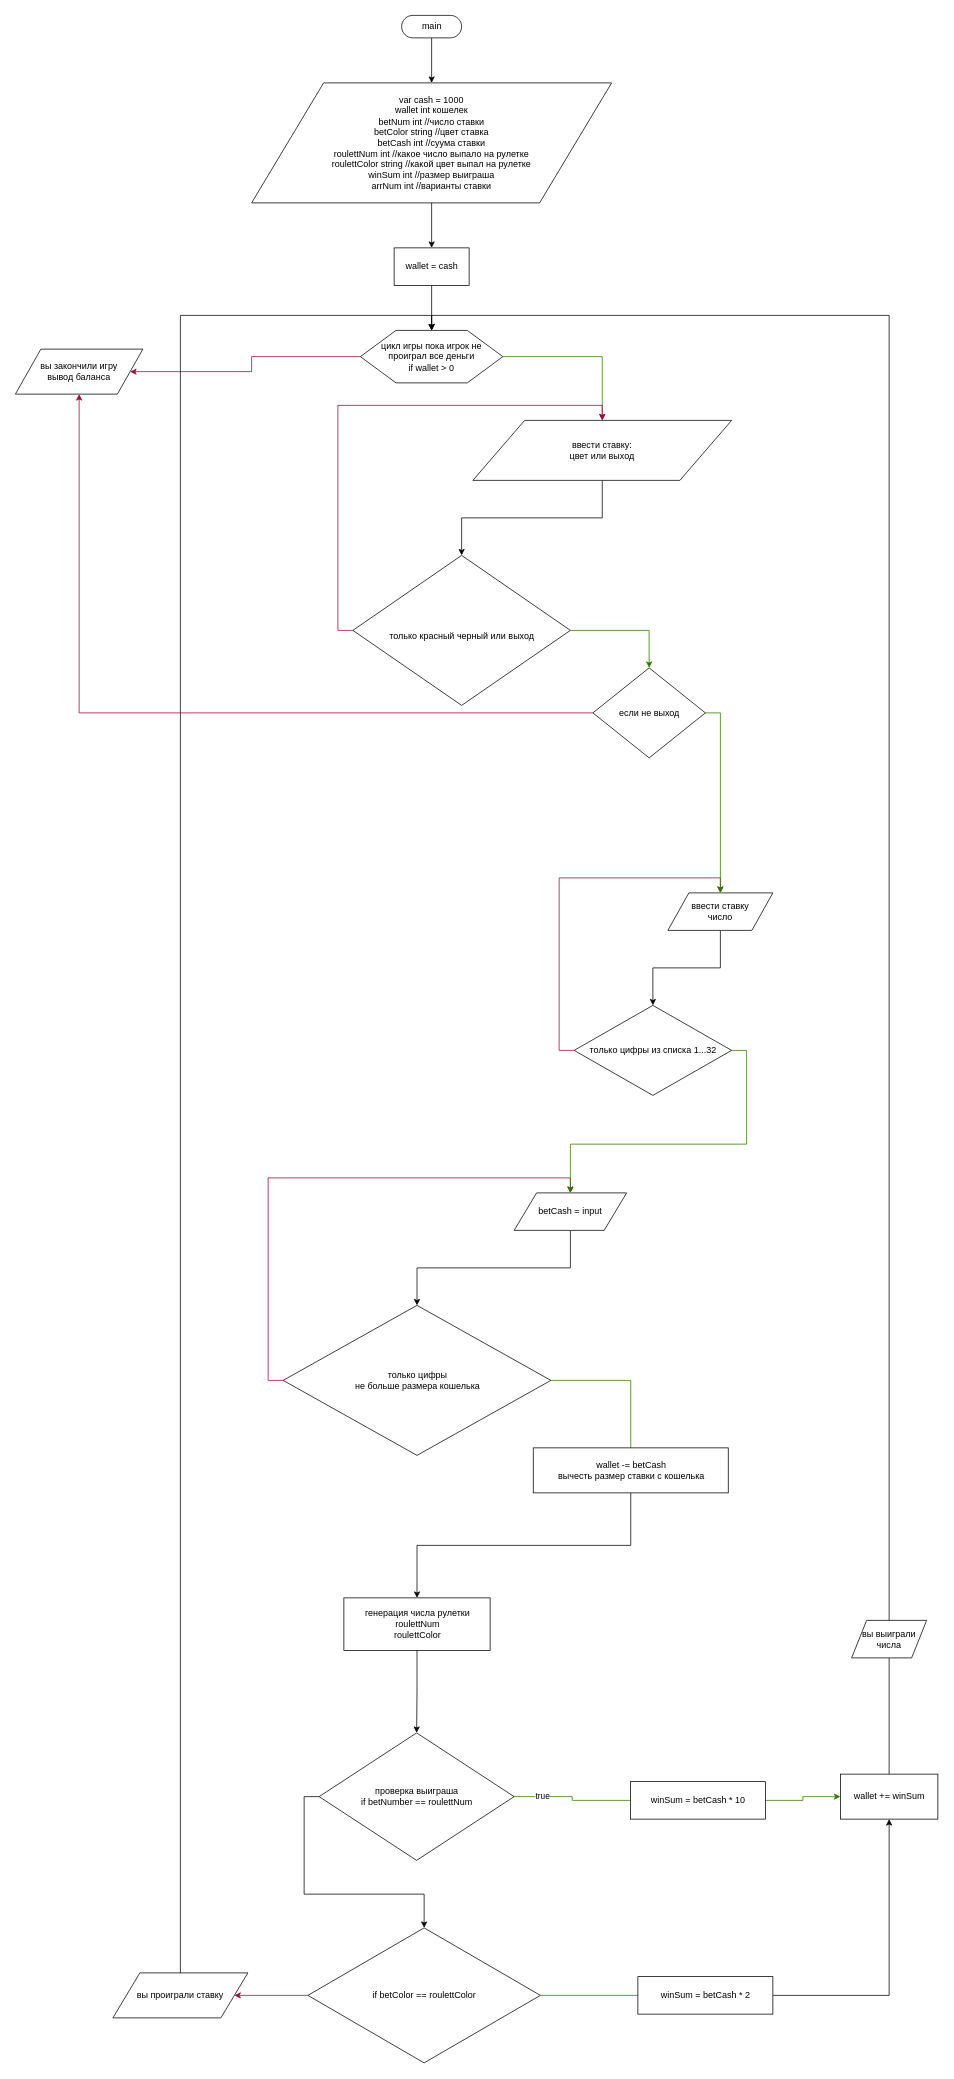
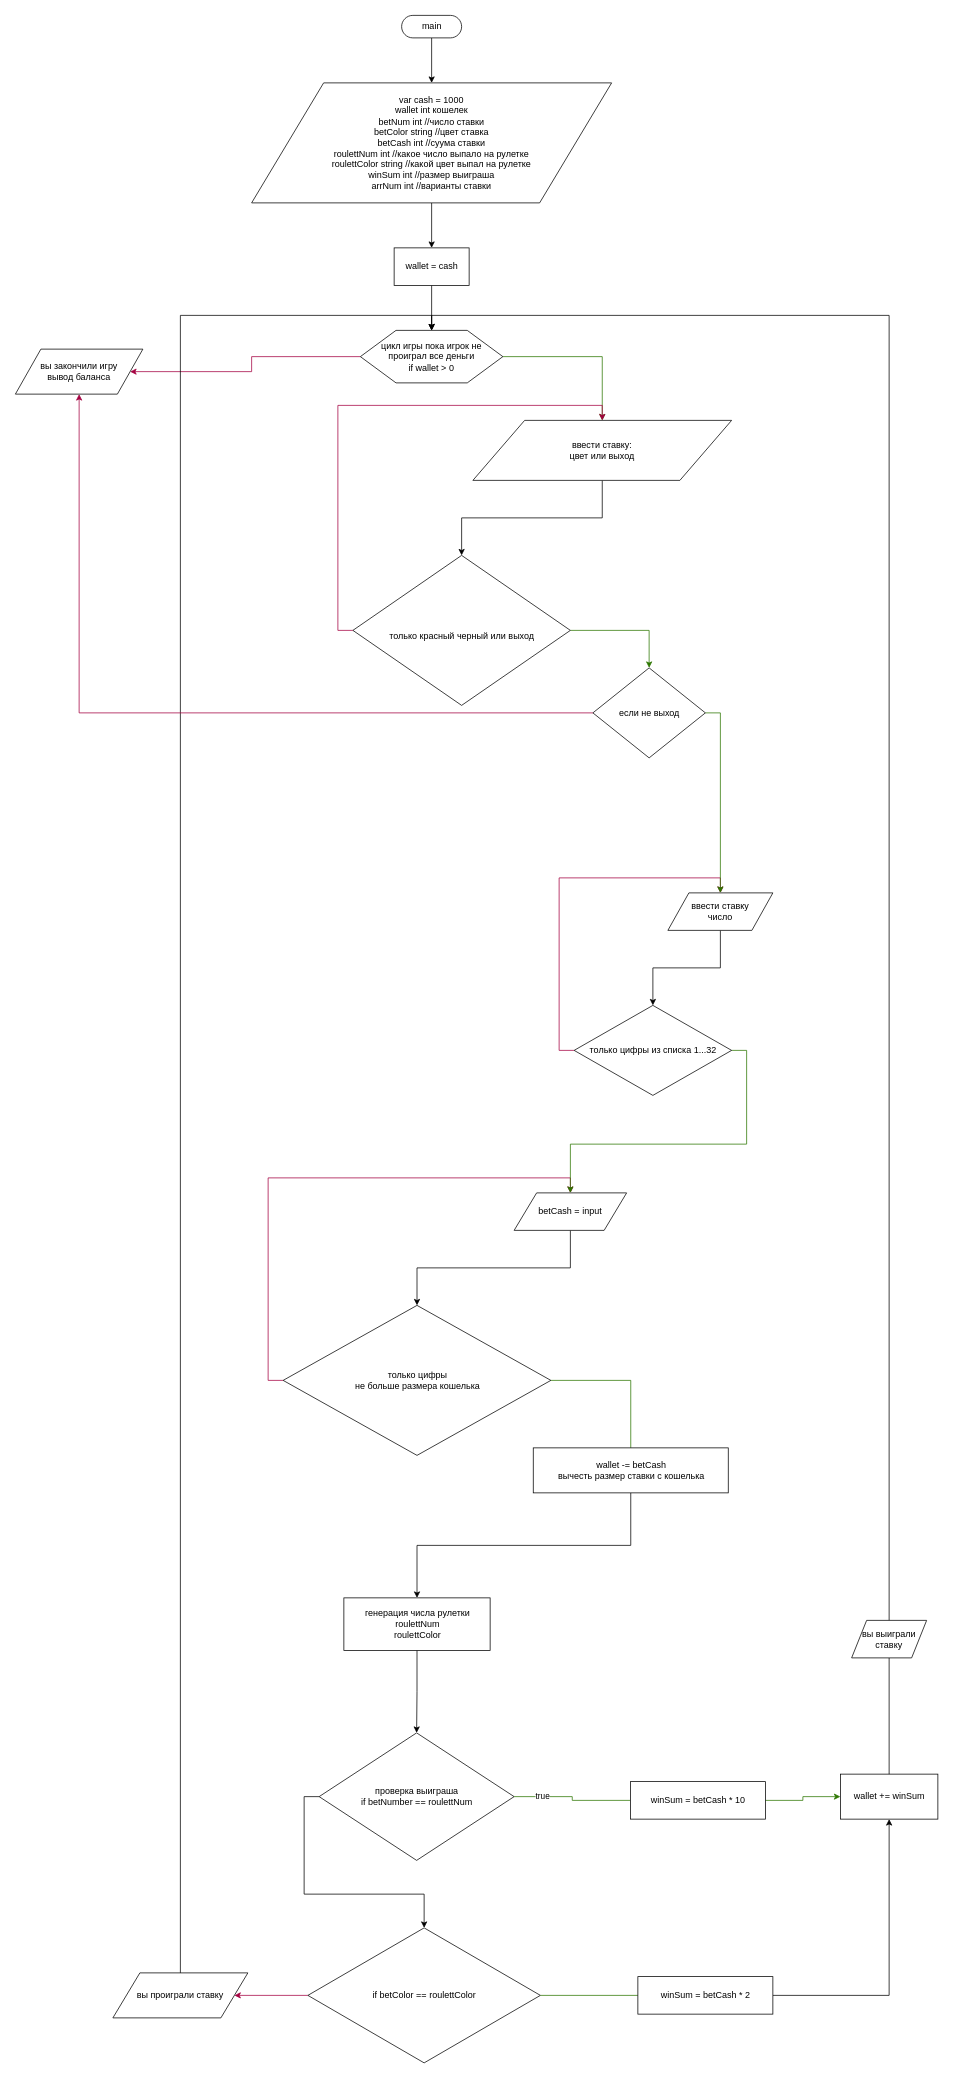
node "вы выиграли числа": label "вы выиграли числа" -> "вы выиграли ставку"
